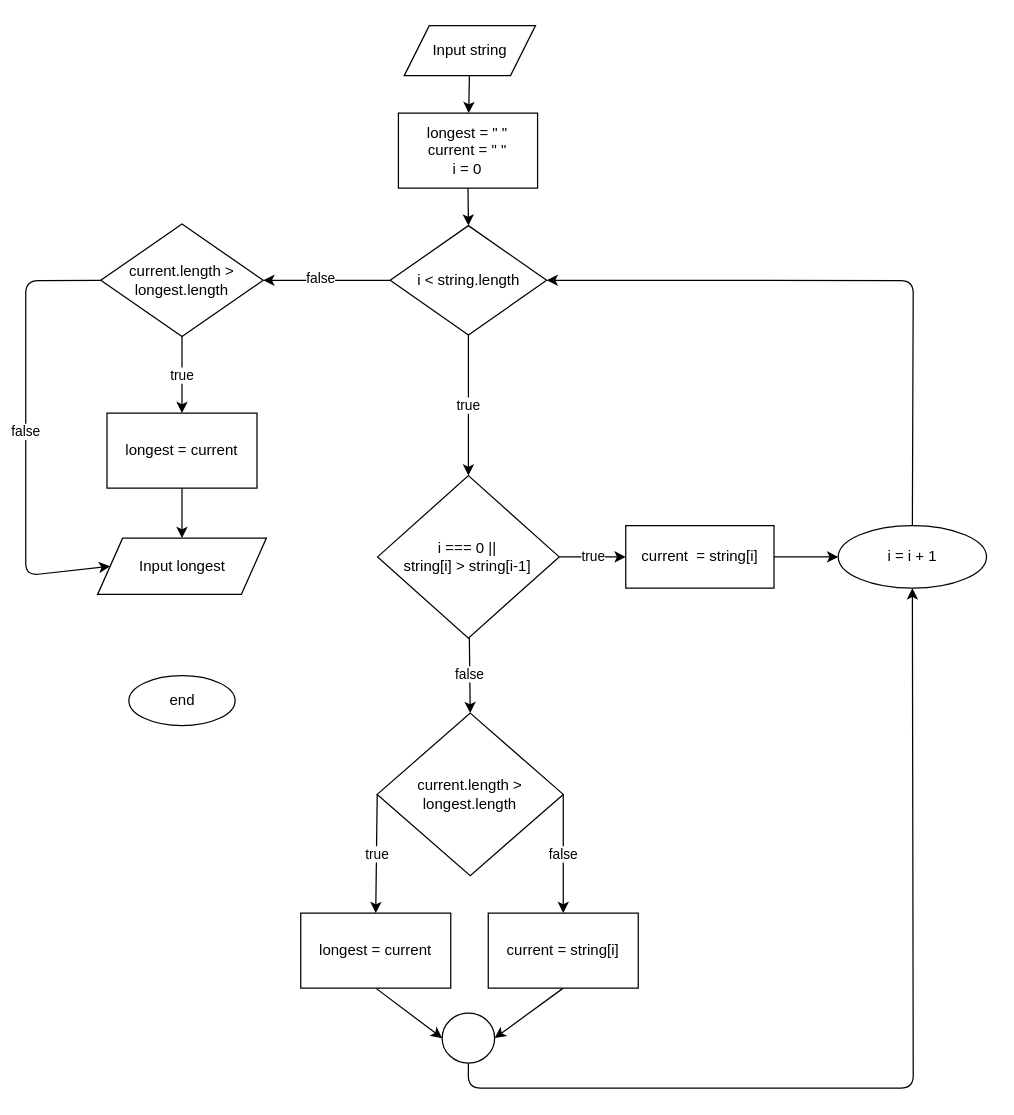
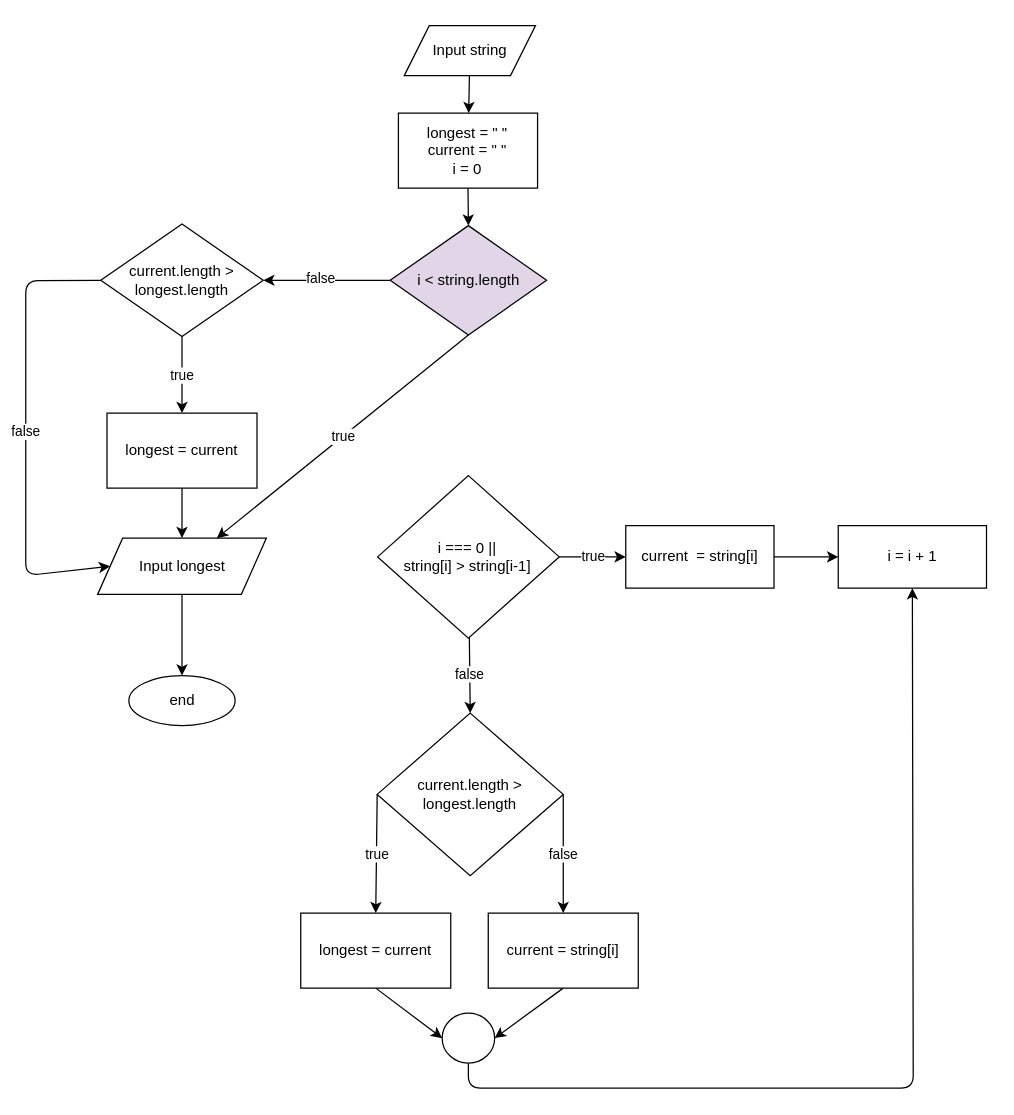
node "i < string.length": fillcolor #ffffff -> #e1d5e7
edge "i = i + 1" -> "i < string.length": removed
edge "i < string.length" -> "i === 0 || string[i] > string[i-1]": now "i < string.length" -> "Input longest"
node "i = i + 1": shape ellipse -> rectangle
edge "Input longest" -> "end": added
